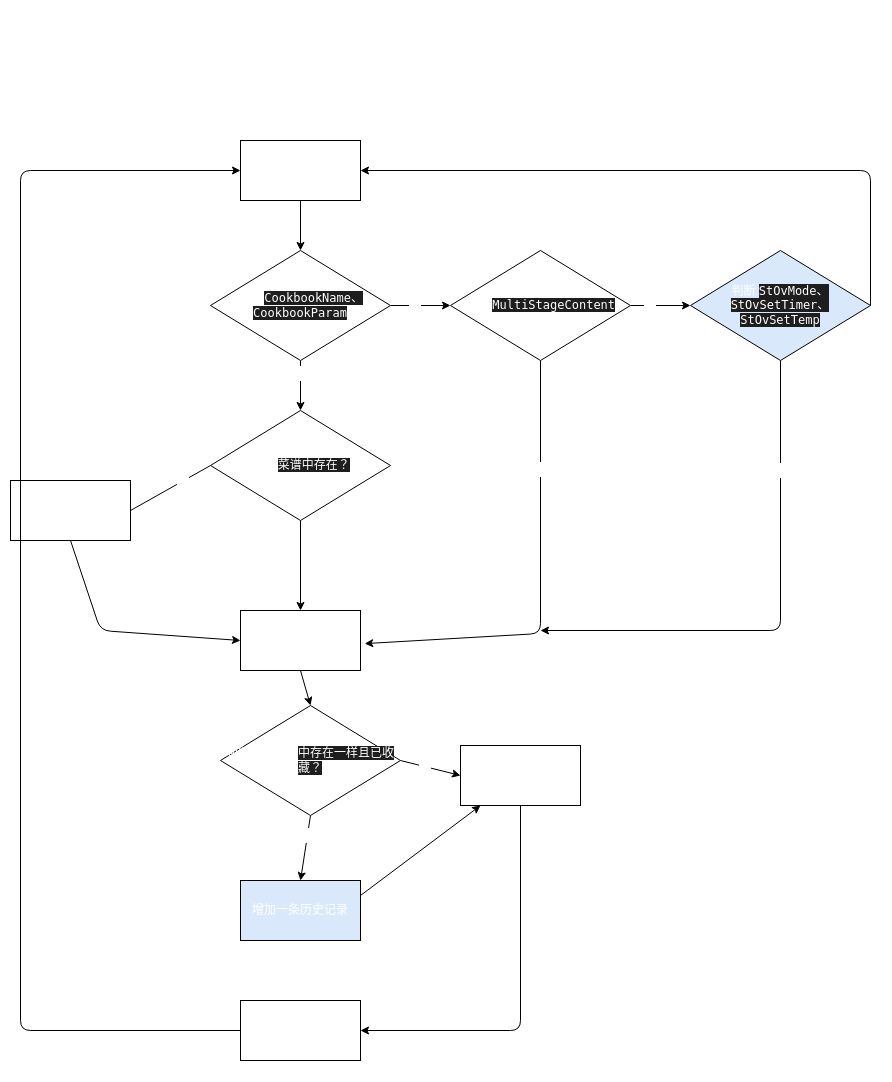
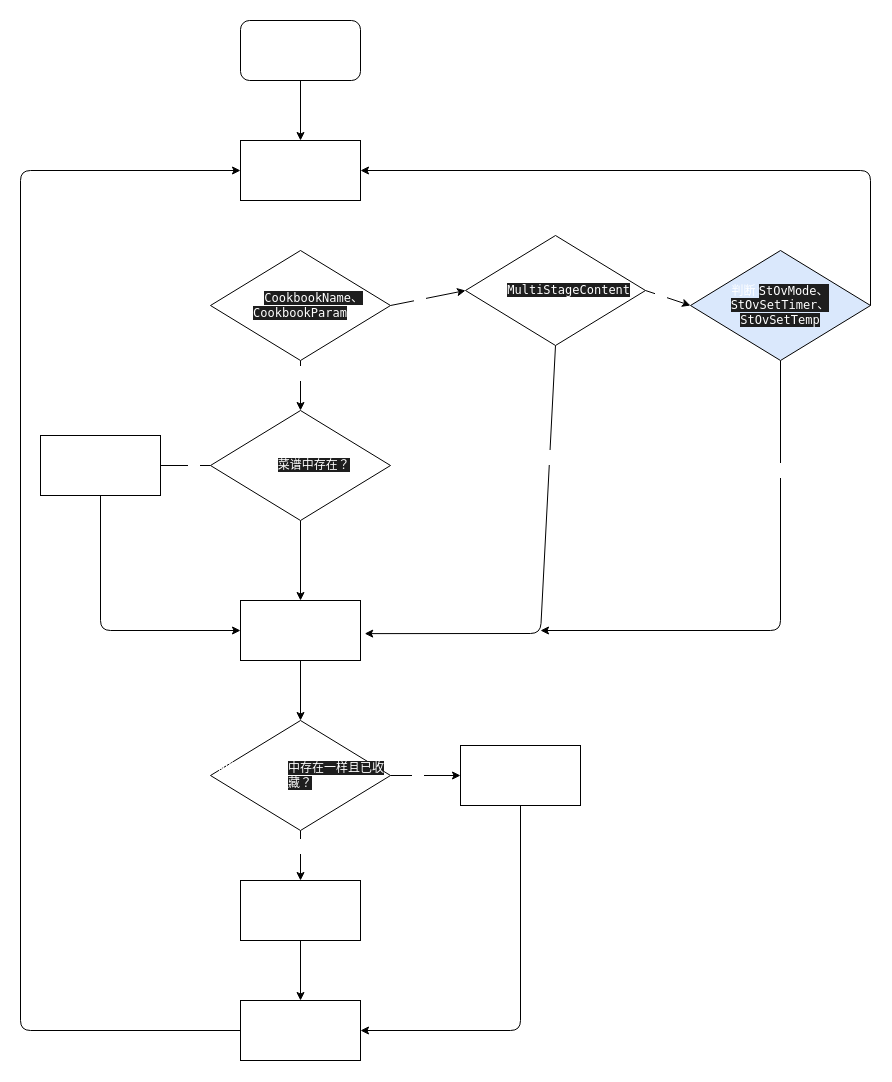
node "初始化": added
edge "初始化" -> "读取下发的数据": added
edge "读取下发的数据" -> "判断 CookbookName、CookbookParam": removed
node "判断 MultiStageContent": moved (541, 306) -> (556, 291)
node "从菜谱中查询获取数据": moved (71, 511) -> (101, 466)
node "生成一条待插入历史数据": moved (301, 641) -> (301, 631)
node "判断历史记录中存在一样且已收藏？": moved (311, 761) -> (301, 776)
edge "增加一条历史记录" -> "更新历史记录烹饪时间": now "增加一条历史记录" -> "上报相关修改历史记录"
node "增加一条历史记录": fillcolor #dae8fc -> #ffffff
